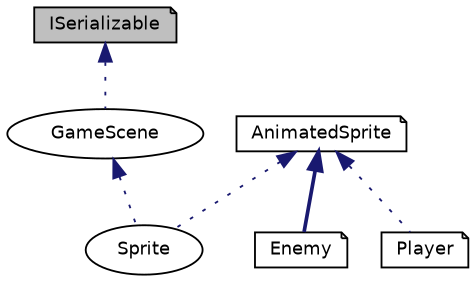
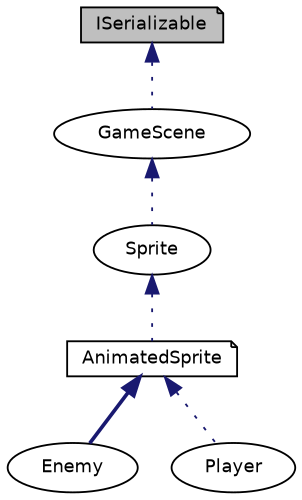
edge "Sprite" -> "AnimatedSprite": reversed
node "Enemy": shape note -> ellipse
node "Player": shape note -> ellipse
